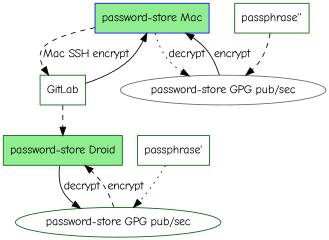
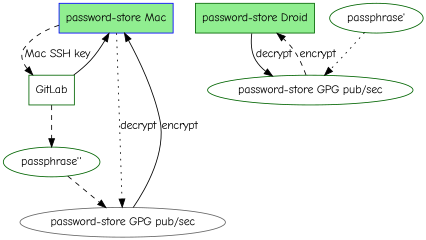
node "passphrase''": shape box -> ellipse
edge "password-store Mac" -> "GitLab": label "Mac SSH encrypt" -> "Mac SSH key"
edge "GitLab" -> "password-store Droid": now "GitLab" -> "passphrase''"
node "passphrase'": shape box -> ellipse
